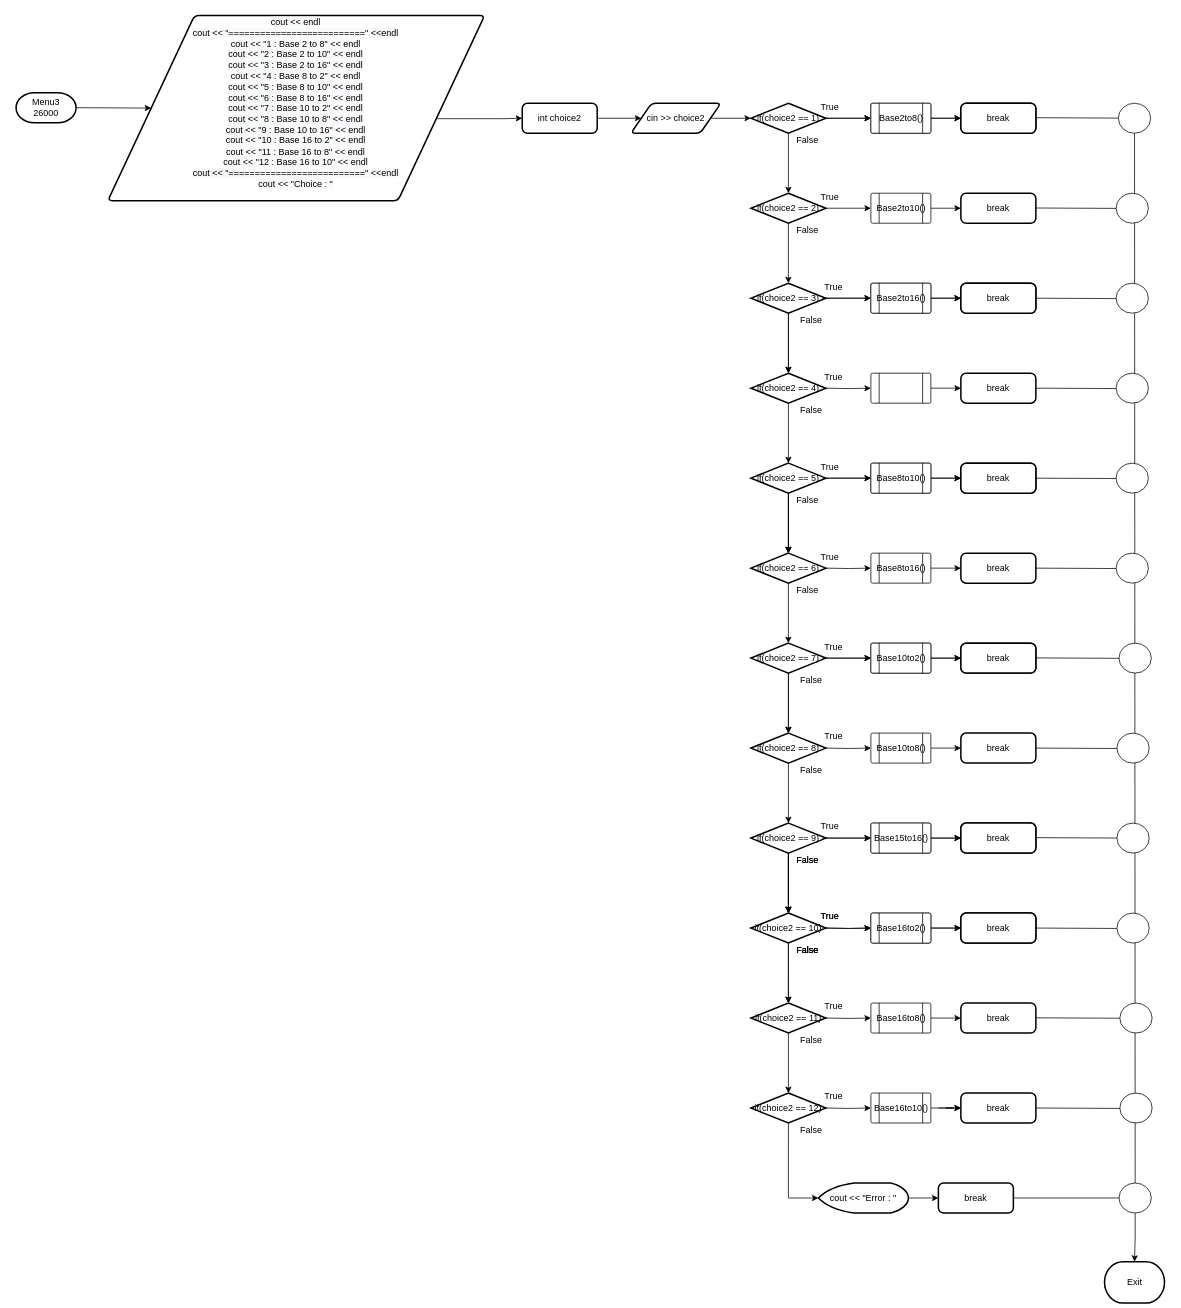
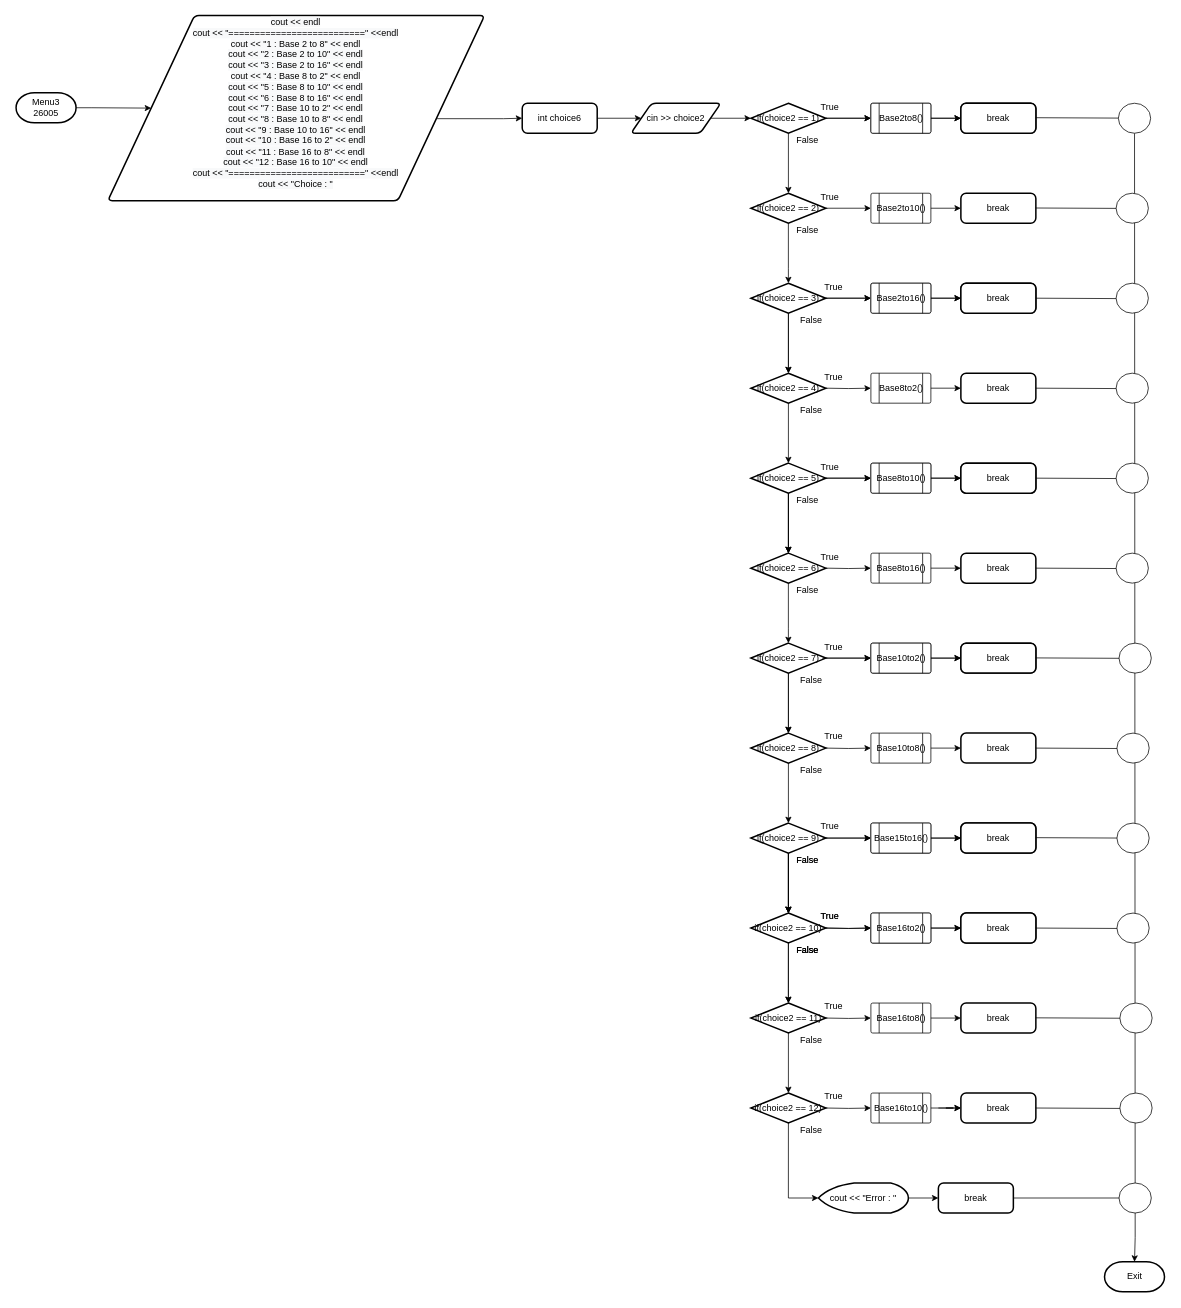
node "Menu3 26000": label "Menu3 26000" -> "Menu3 26005"
node "int choice2": label "int choice2" -> "int choice6"
node "Base8to2()": added
node "Exit": size 60x41 -> 60x30
